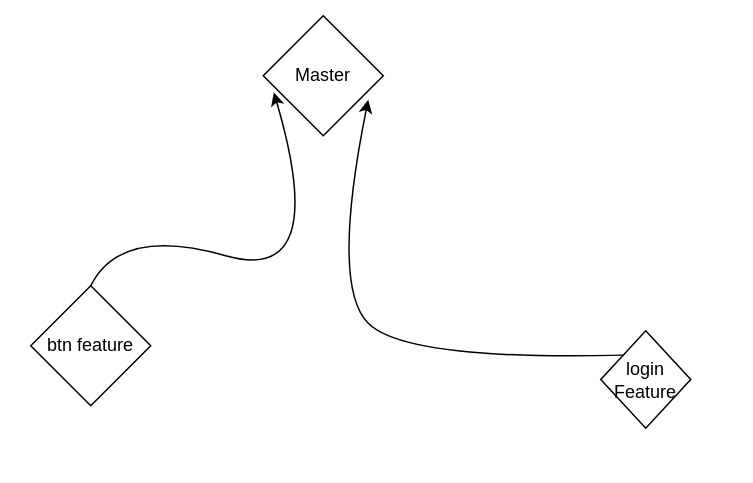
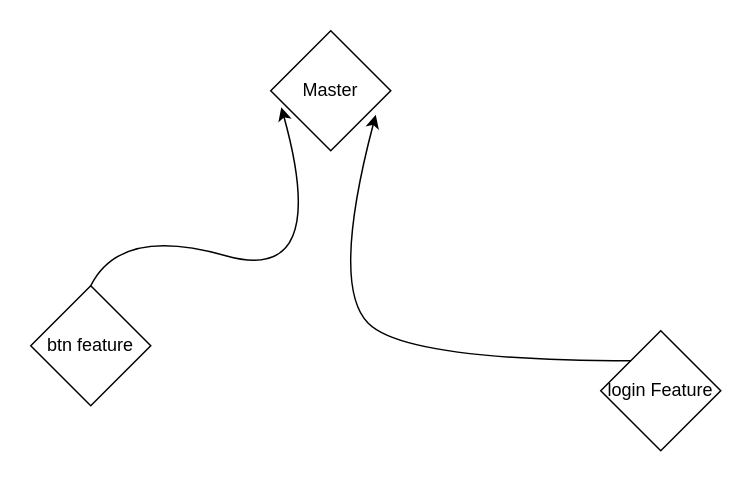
node "Master": moved (323, 76) -> (331, 91)
node "login Feature": size 90x98 -> 120x120
